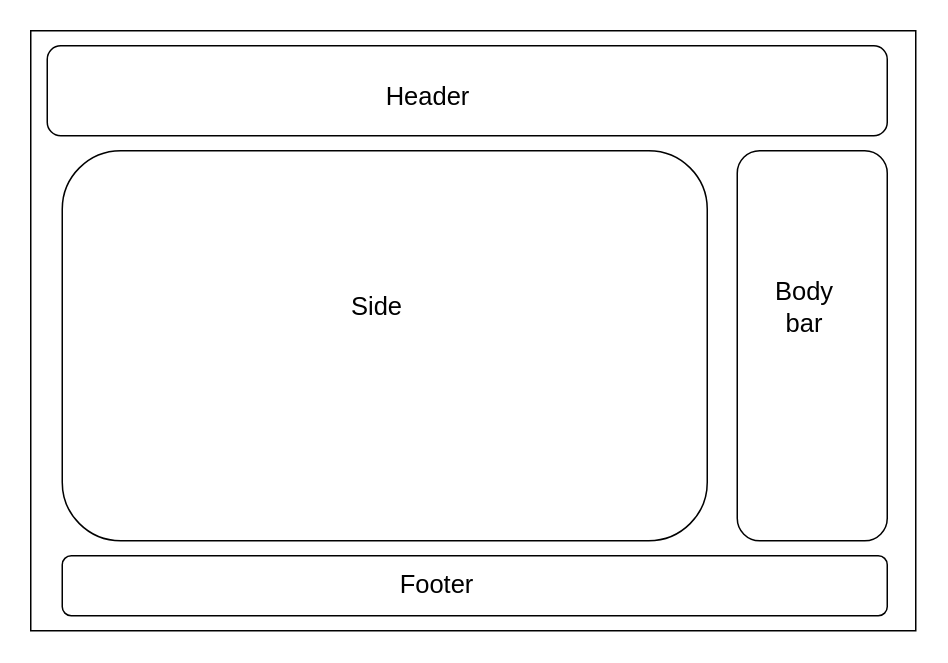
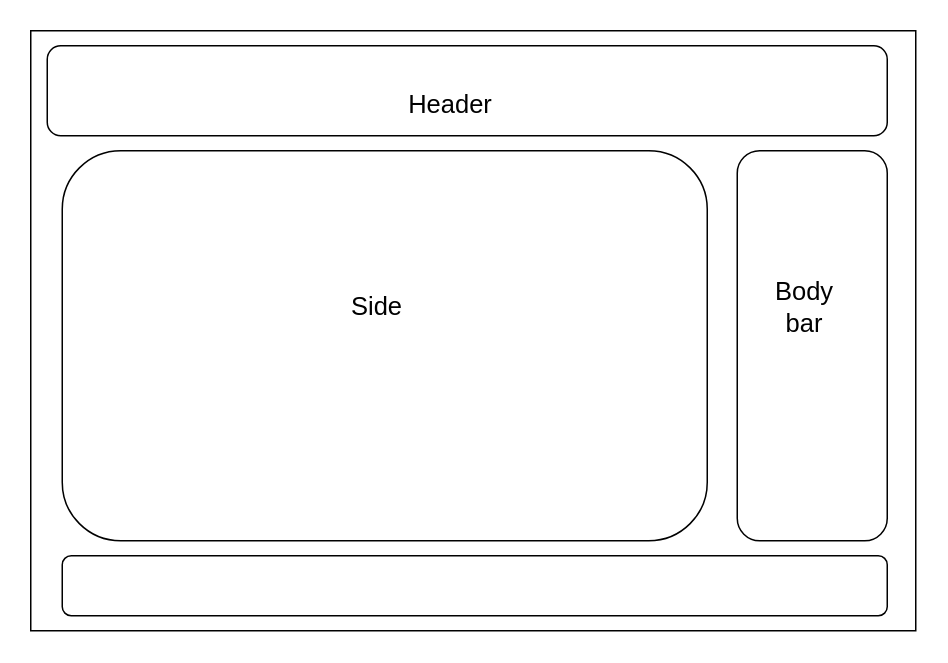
node "Header": moved (428, 98) -> (451, 106)
node "Footer": removed
